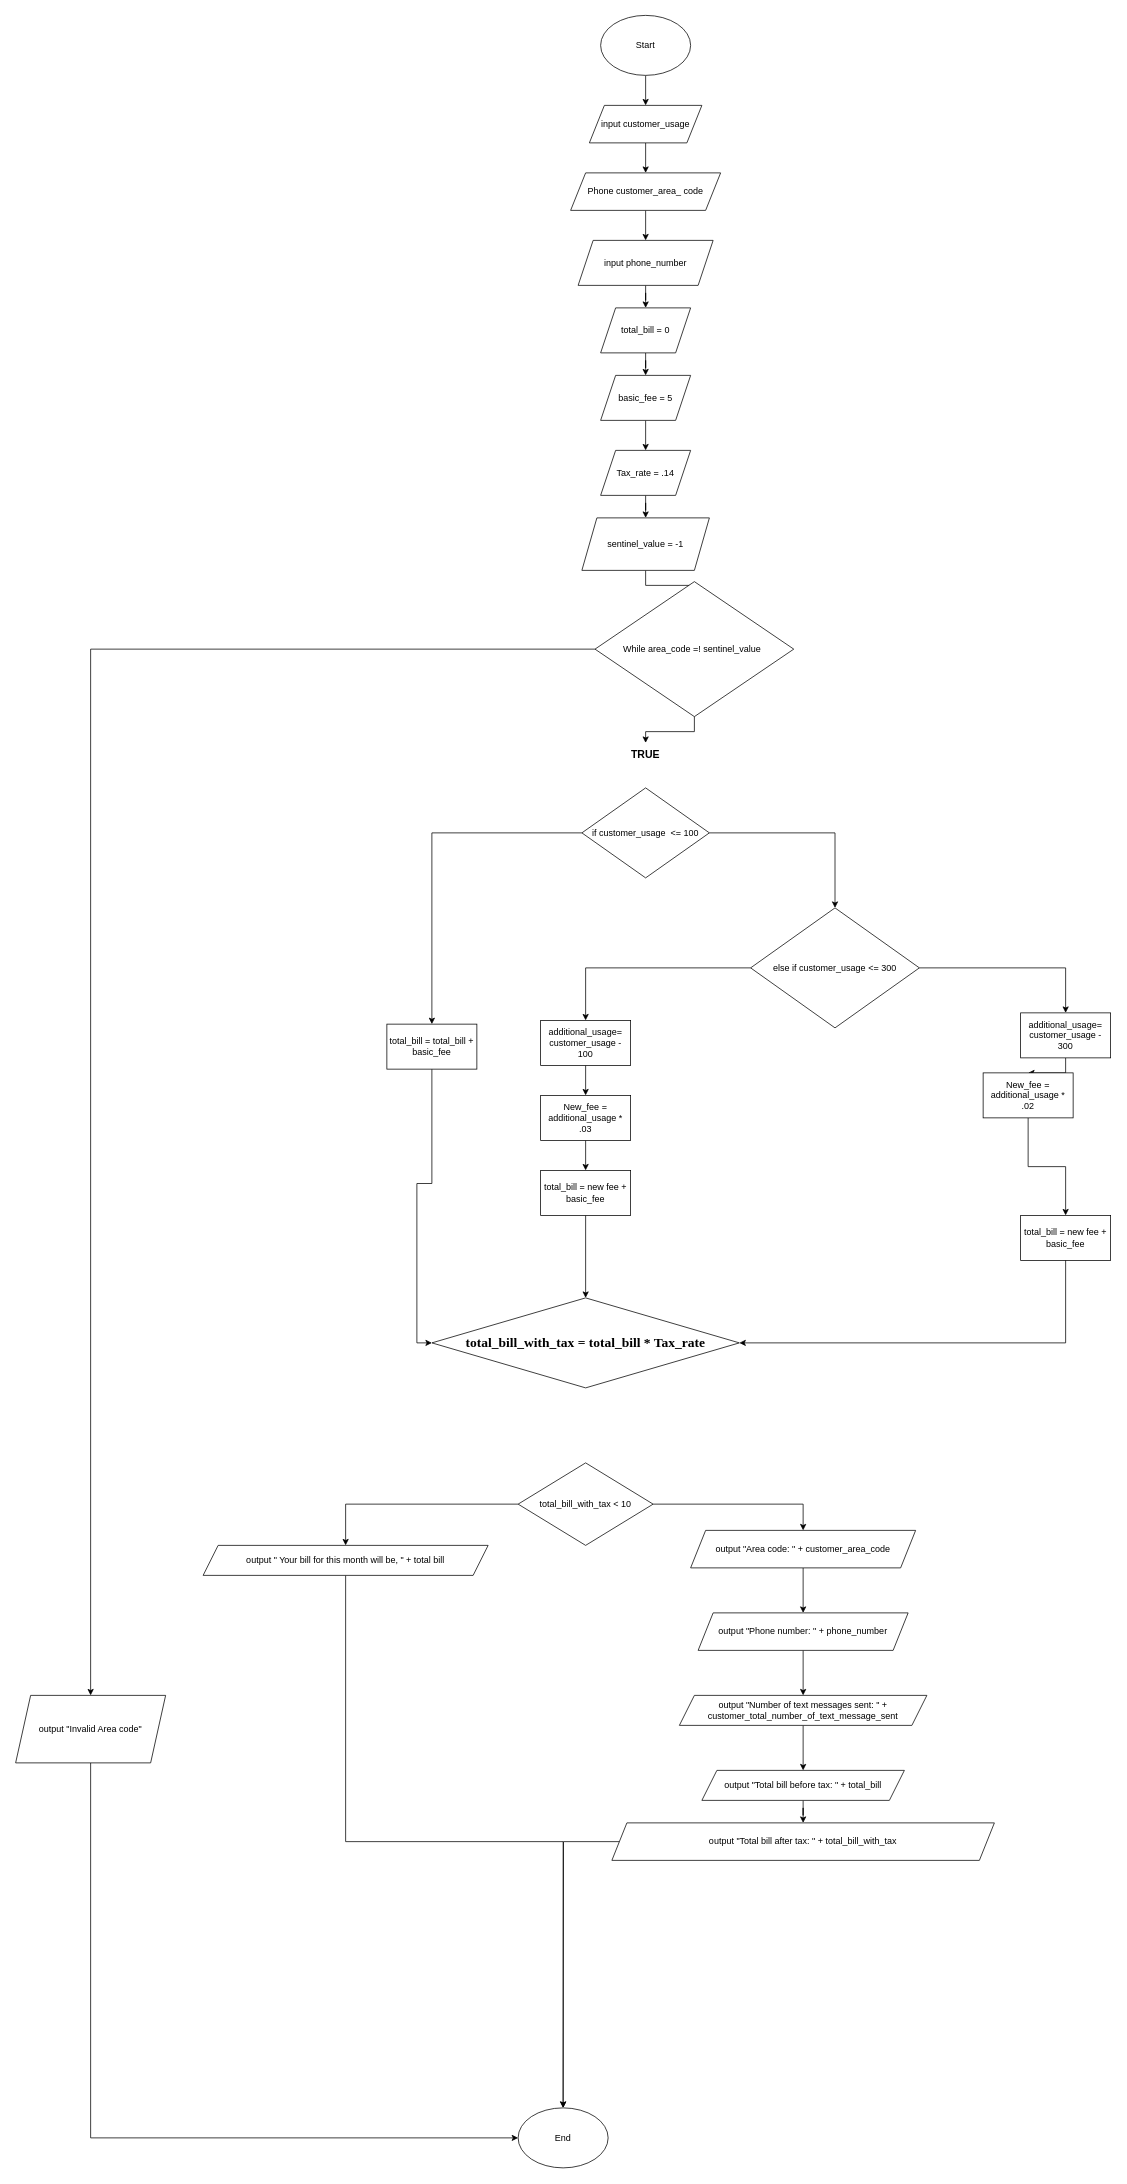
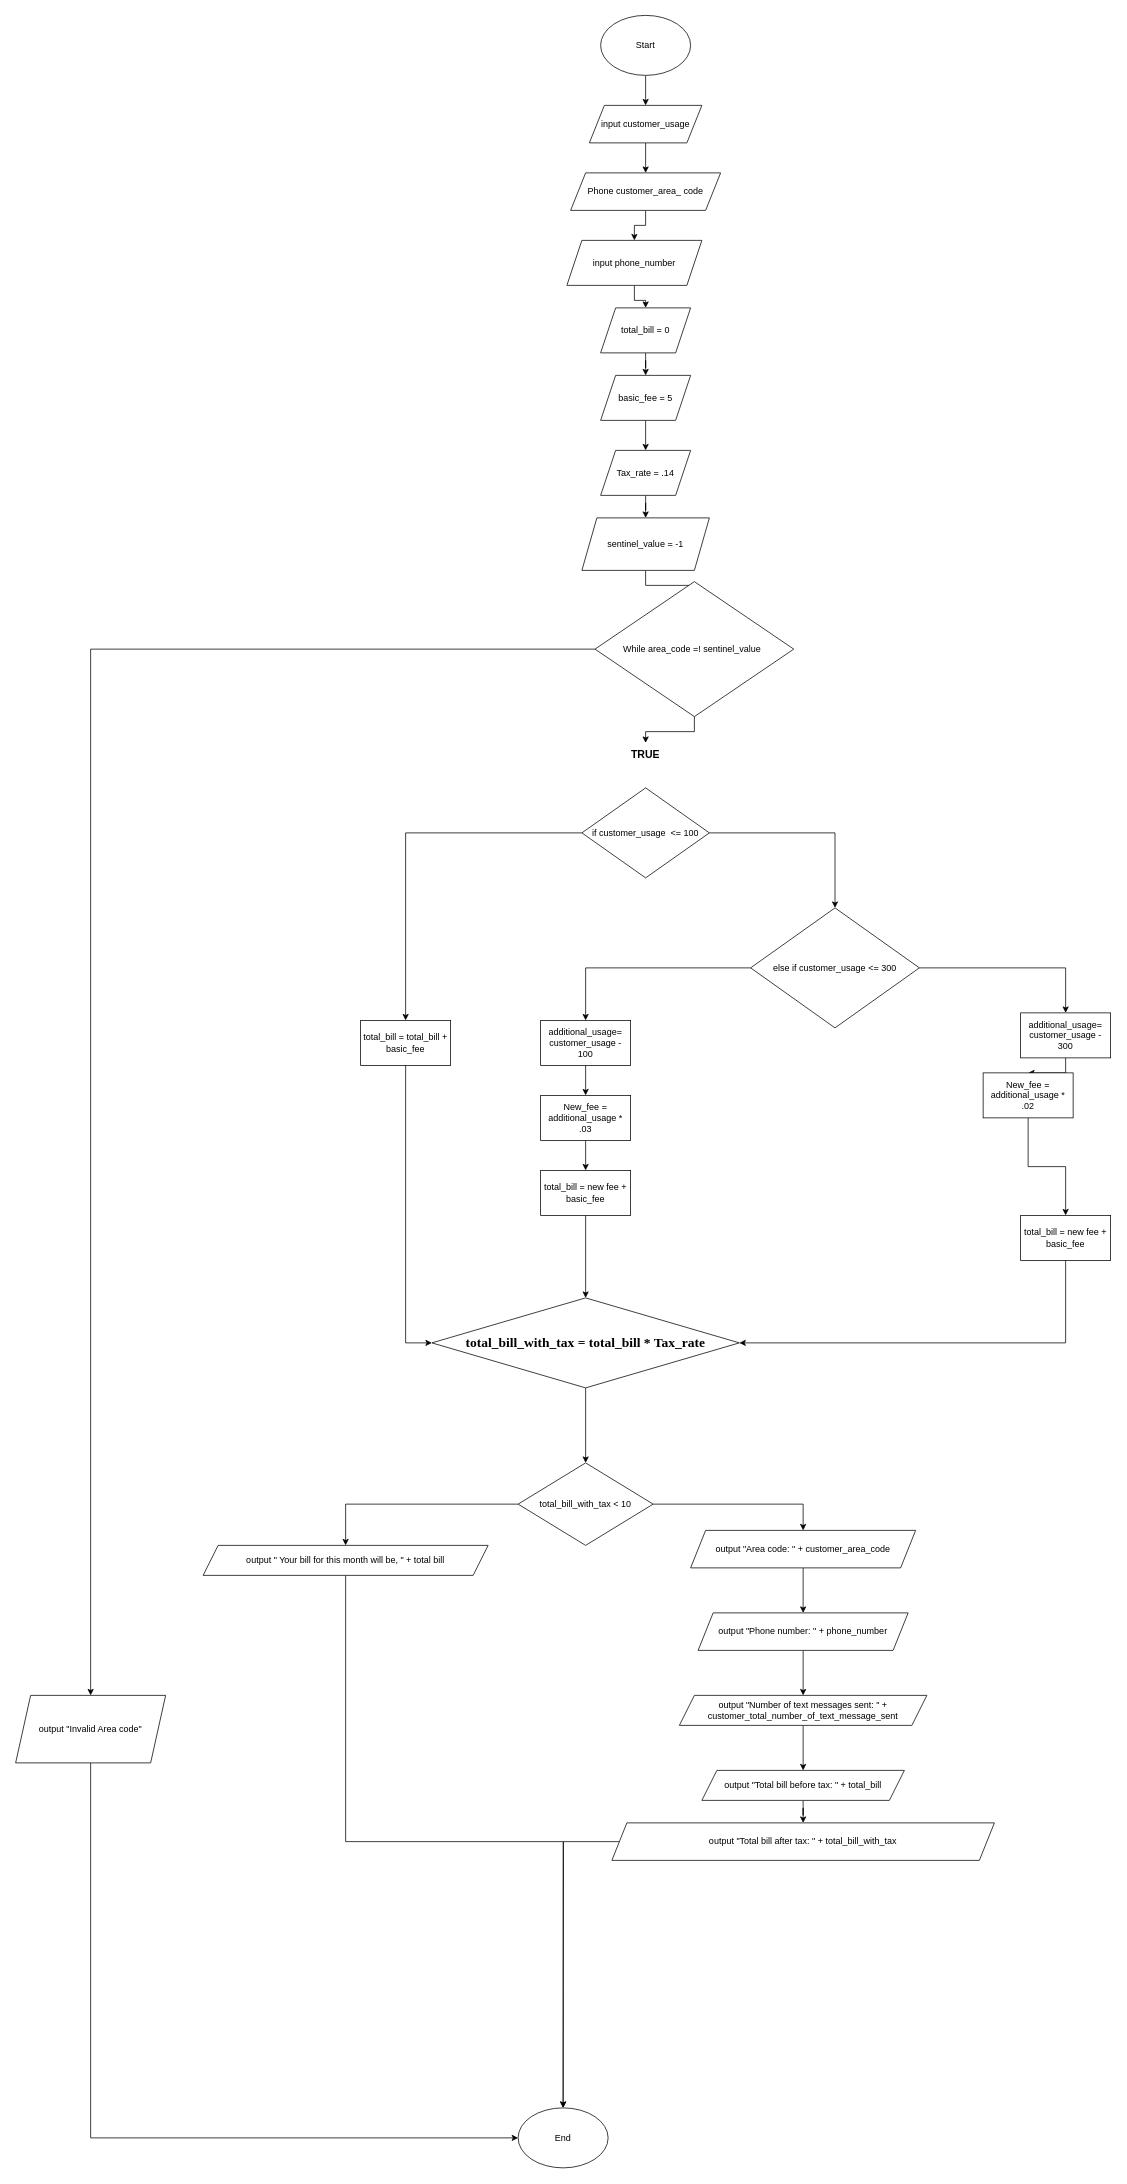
node "input phone_number": moved (645, 263) -> (634, 263)
node "total_bill = total_bill + basic_fee": moved (432, 1047) -> (405, 1043)
edge "total_bill_with_tax = total_bill * Tax_rate" -> "total_bill_with_tax < 10": added
